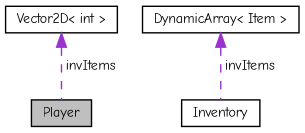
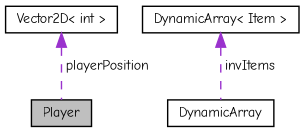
edge "Player" -> "Vector2D< int >": label " invItems" -> " playerPosition"
node "Inventory": label "Inventory" -> "DynamicArray"
